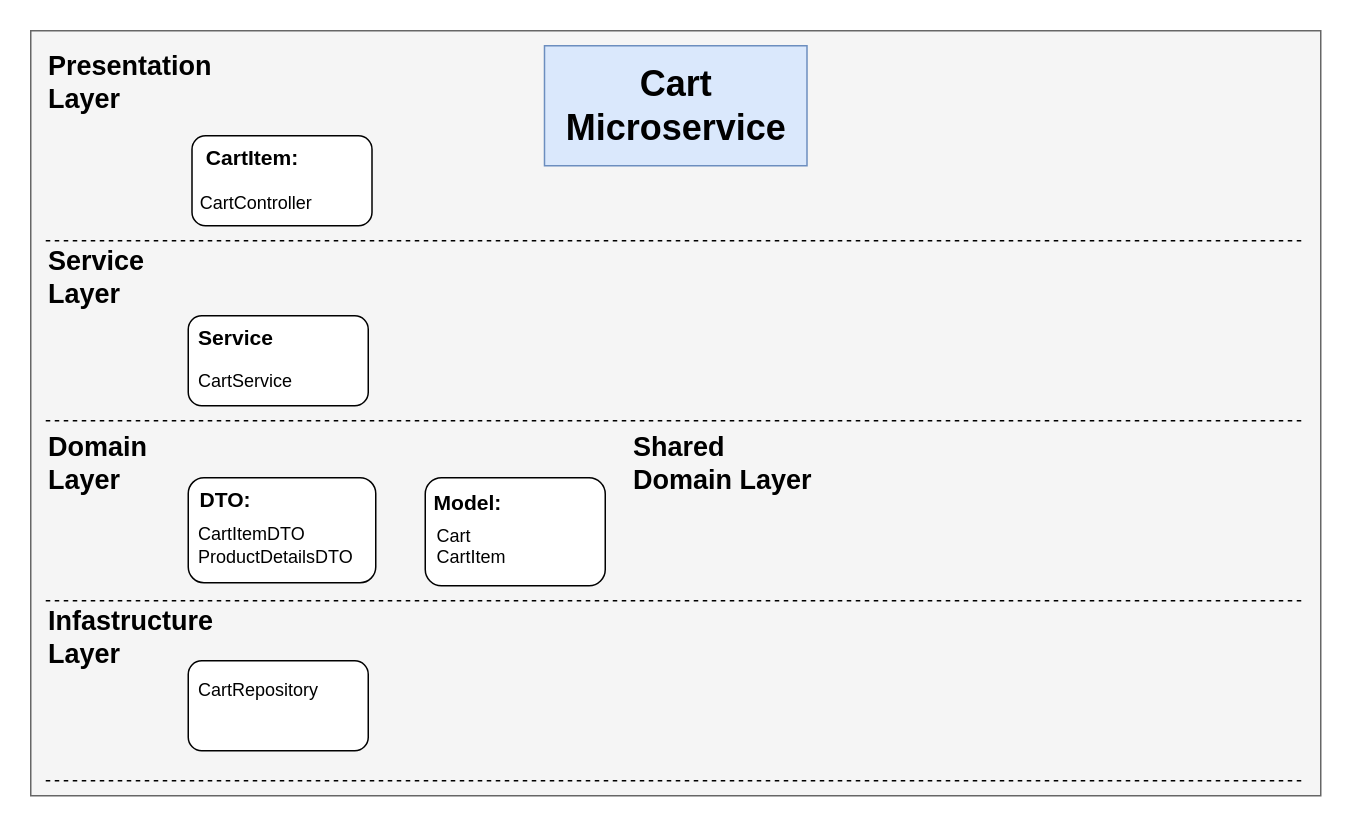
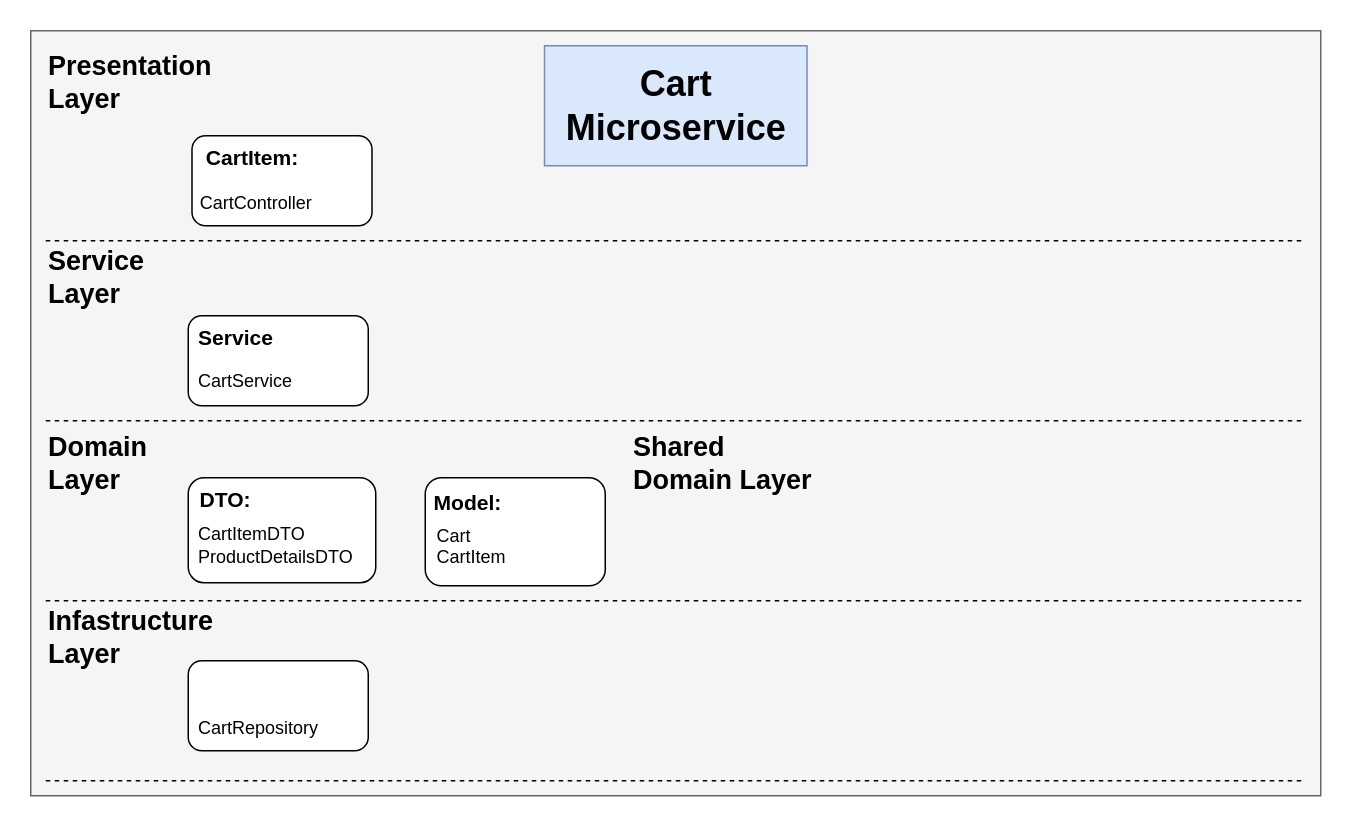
node "CartRepository": moved (263, 691) -> (263, 728)
